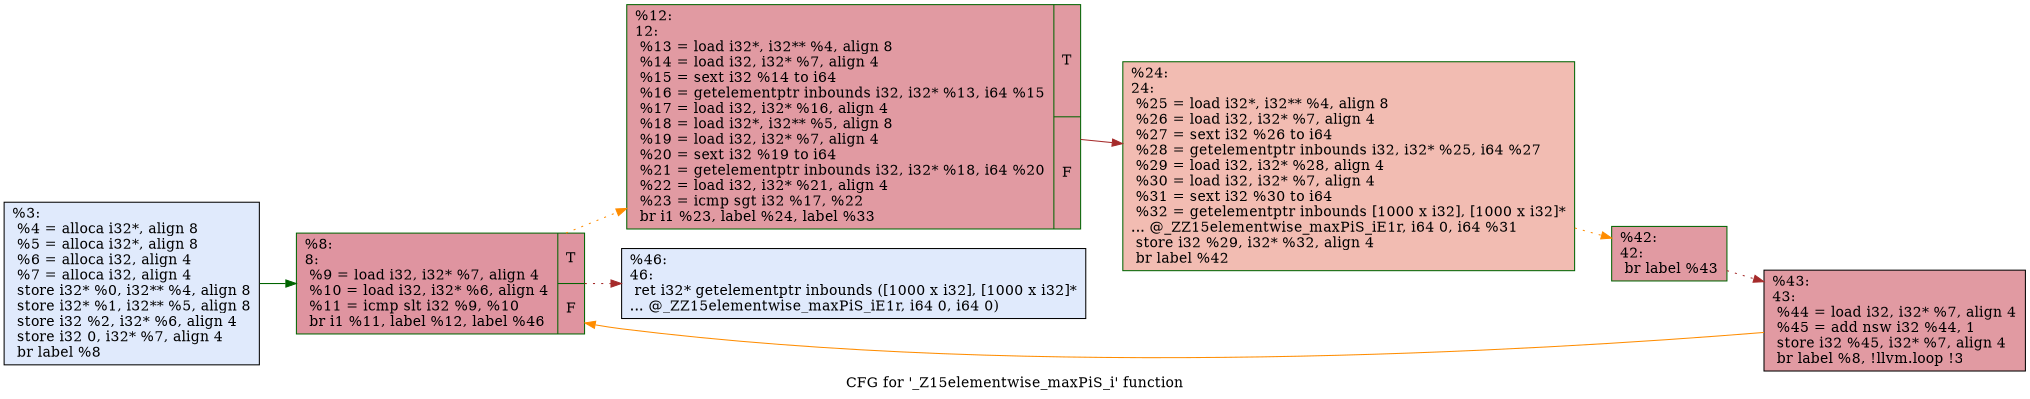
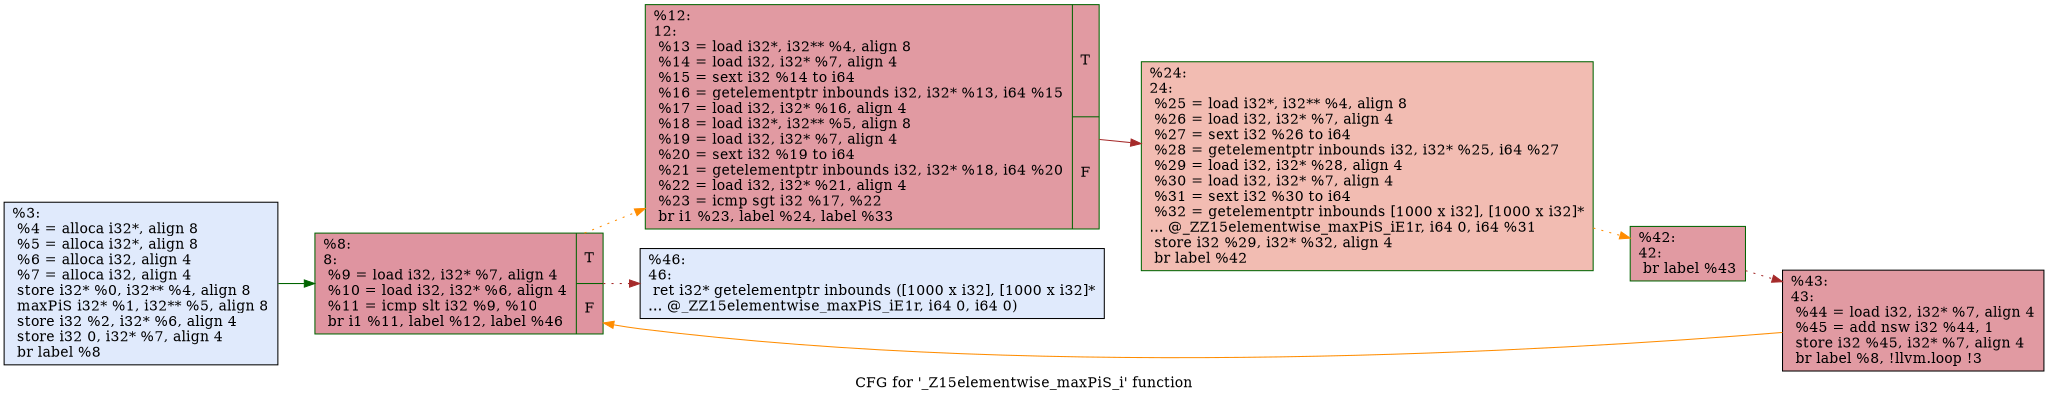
node "%3:": text "store i32* %1, i32** %5, align 8" -> "maxPiS i32* %1, i32** %5, align 8"
